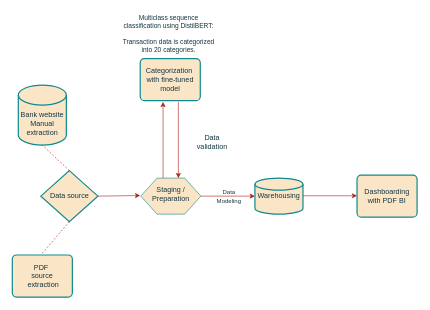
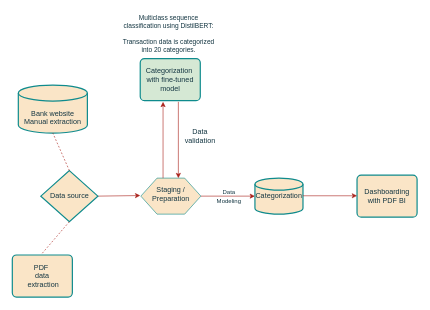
node "Categorization with fine-tuned model": fillcolor #fae5c7 -> #d5e8d4
node "Bank website Manual extraction": size 48x60 -> 69x48
node "Data validation": moved (212, 142) -> (200, 136)
node "Warehousing": label "Warehousing" -> "Categorization"
node "PDF source extraction": label "PDF source extraction" -> "PDF data extraction"
